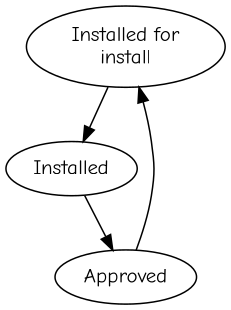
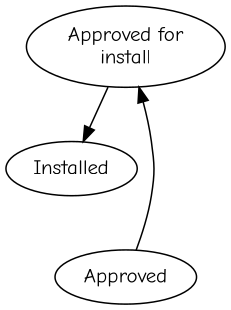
node "Installed for install": label "Installed for install" -> "Approved for install"
edge "Installed" -> "Approved": removed
